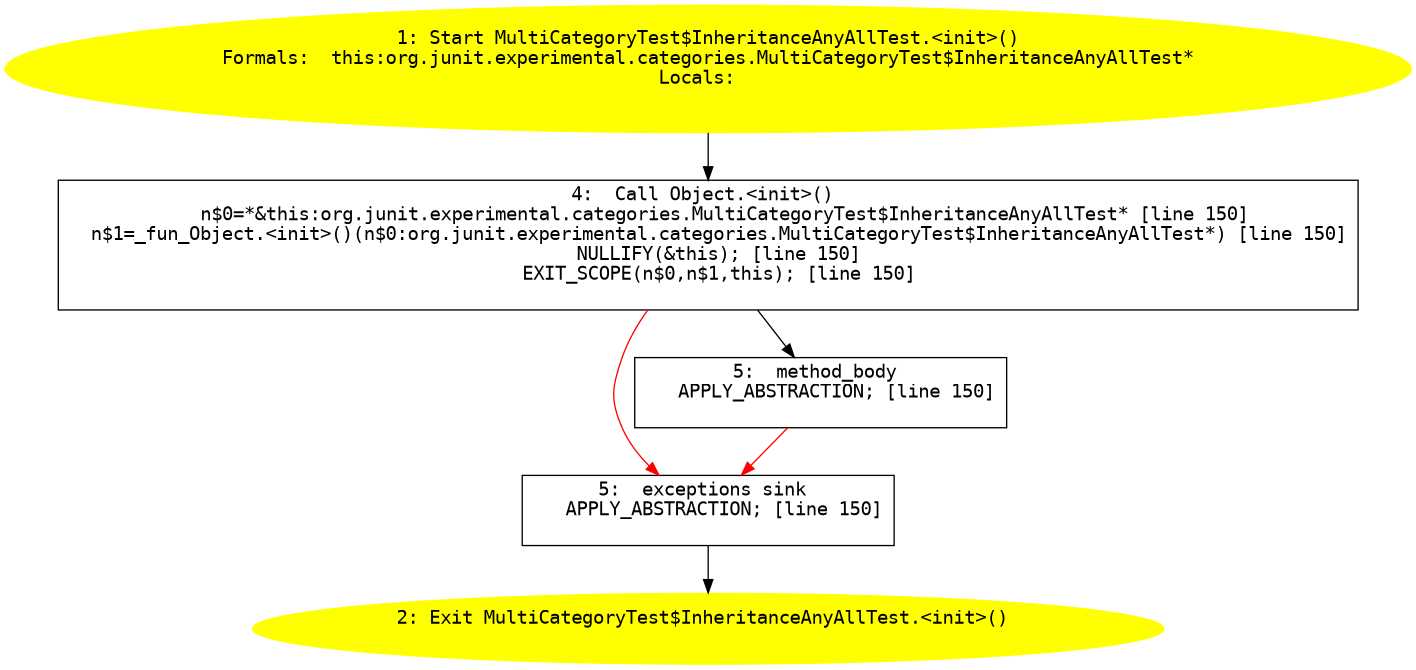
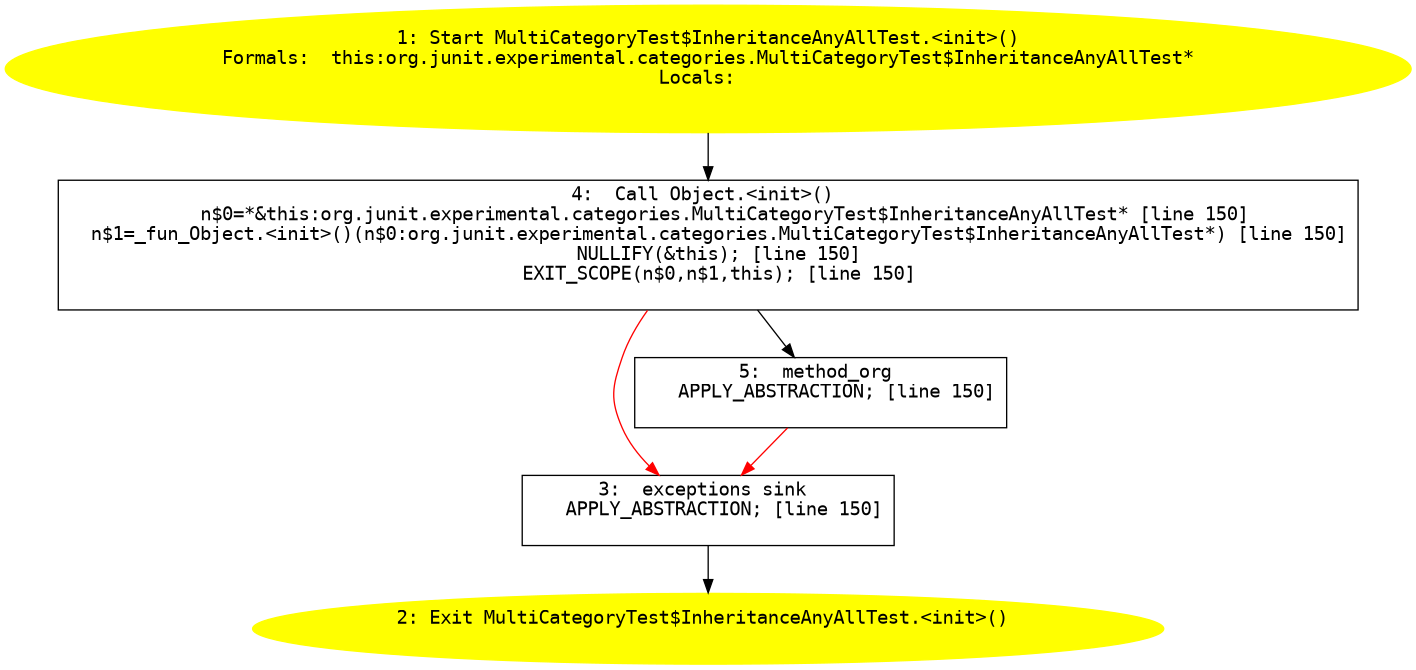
node "5:  method_body APPLY_ABSTRACTION; [line 150]": label "5:  method_body APPLY_ABSTRACTION; [line 150]" -> "5:  method_org APPLY_ABSTRACTION; [line 150]"
node "5:  exceptions sink APPLY_ABSTRACTION; [line 150]": label "5:  exceptions sink APPLY_ABSTRACTION; [line 150]" -> "3:  exceptions sink APPLY_ABSTRACTION; [line 150]"
